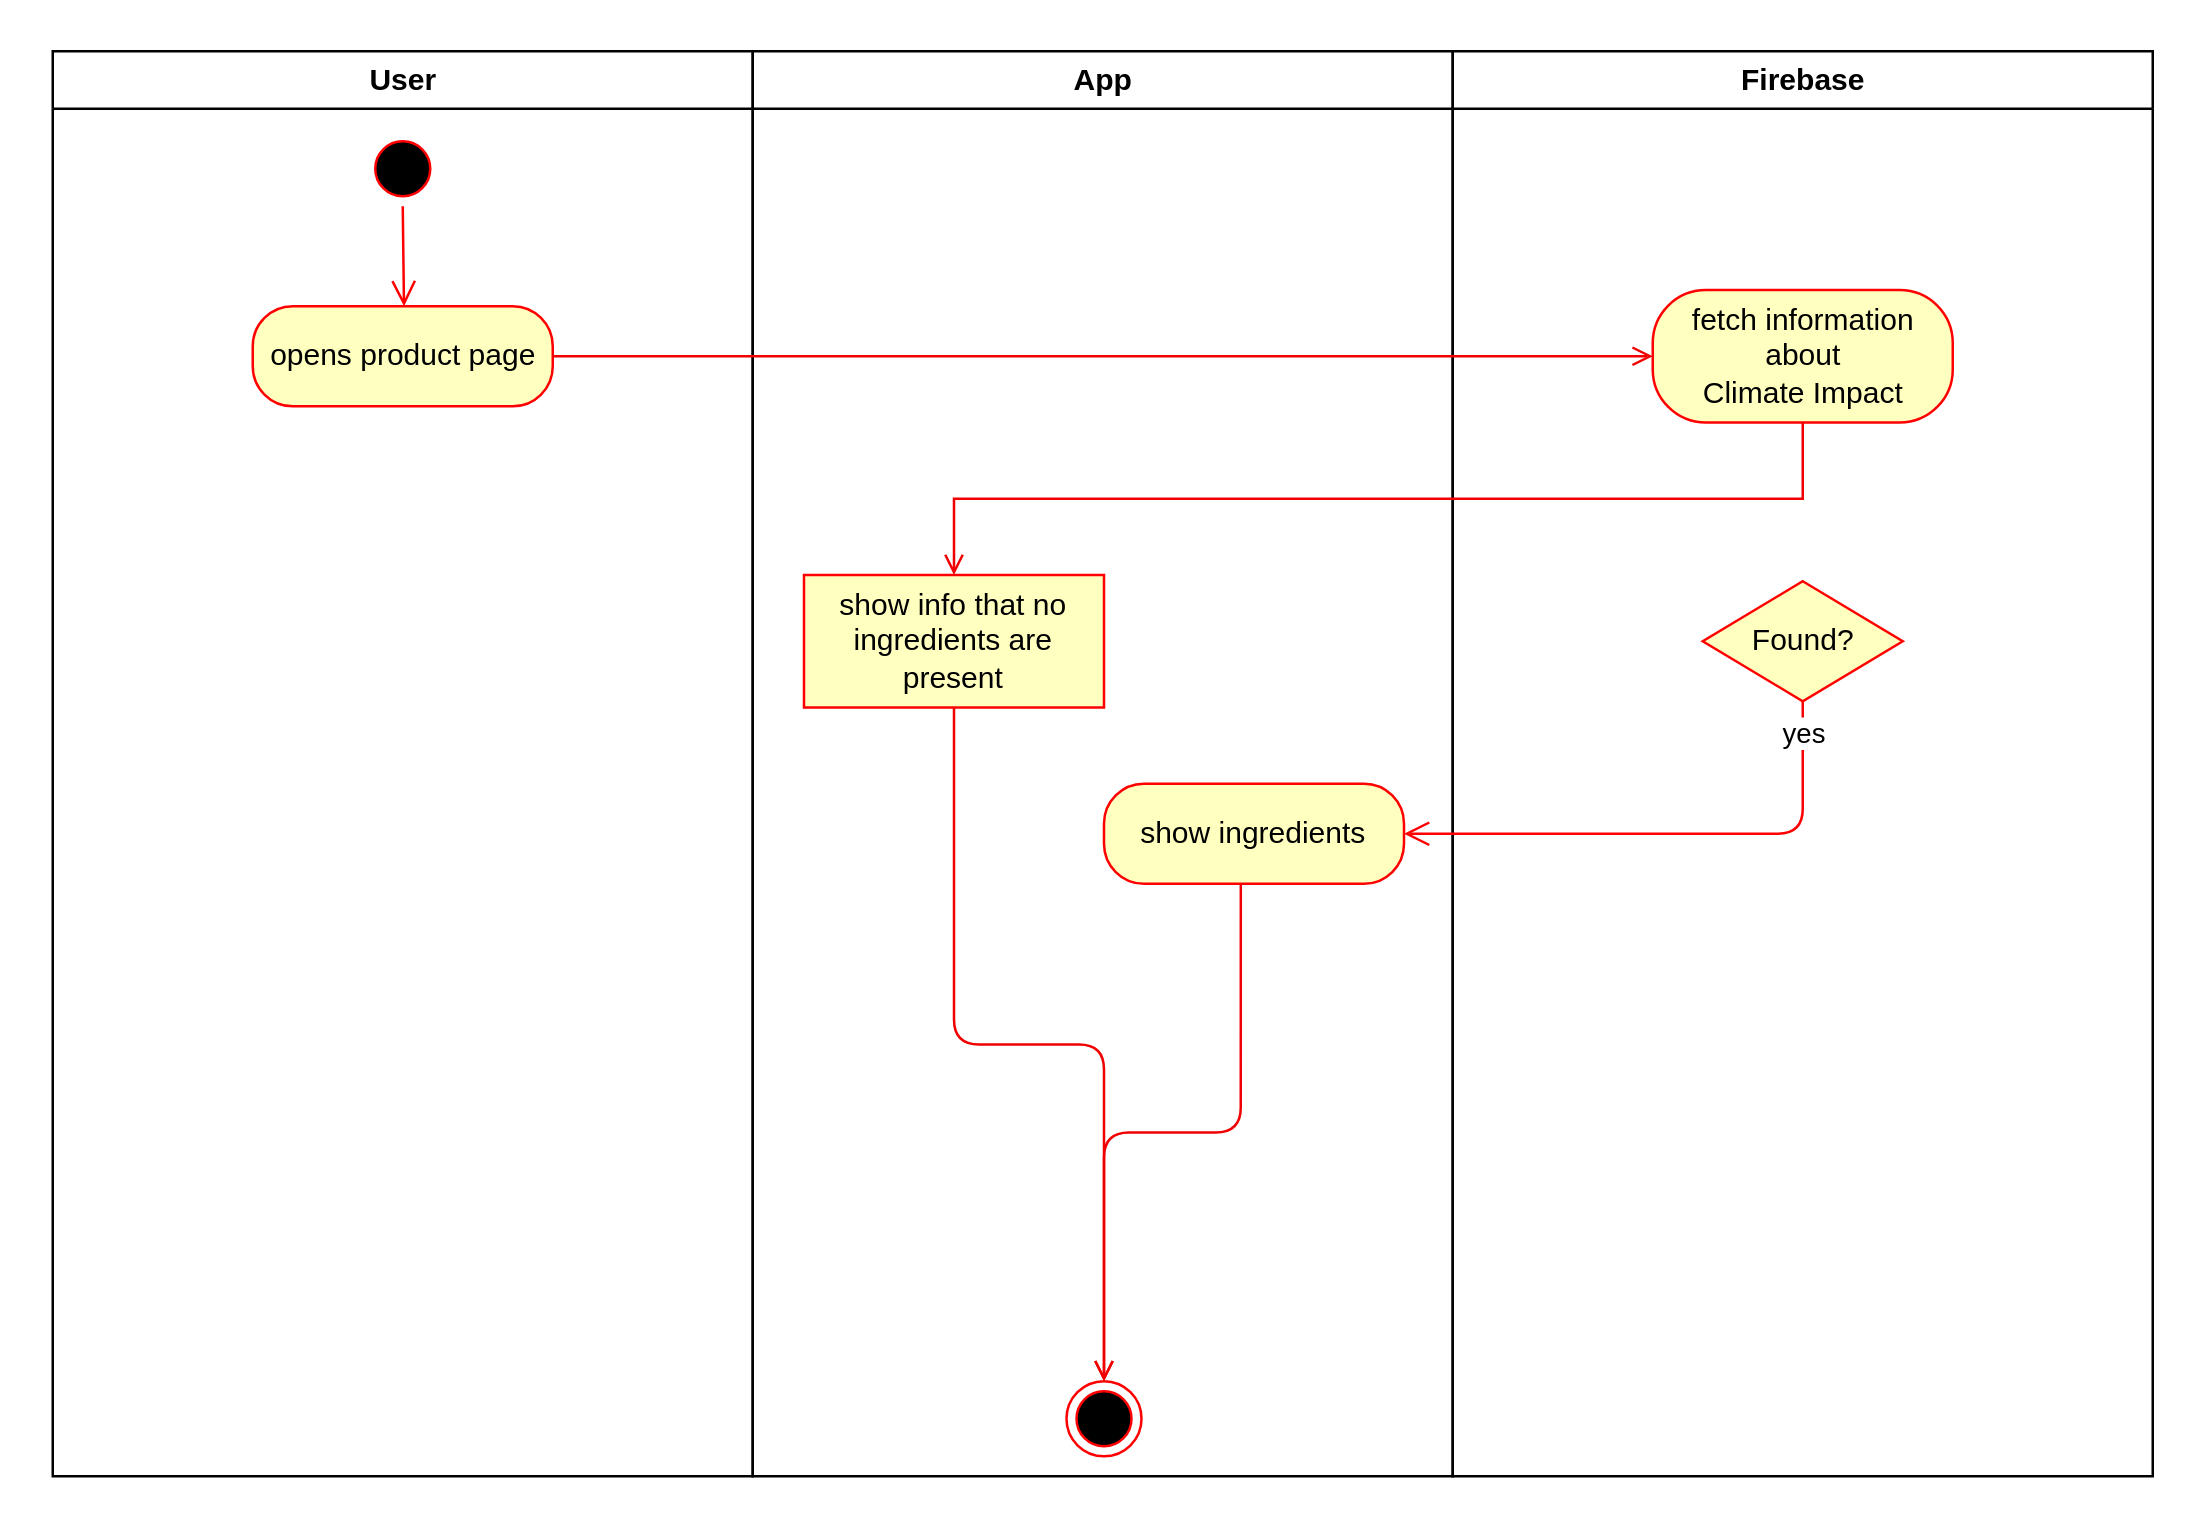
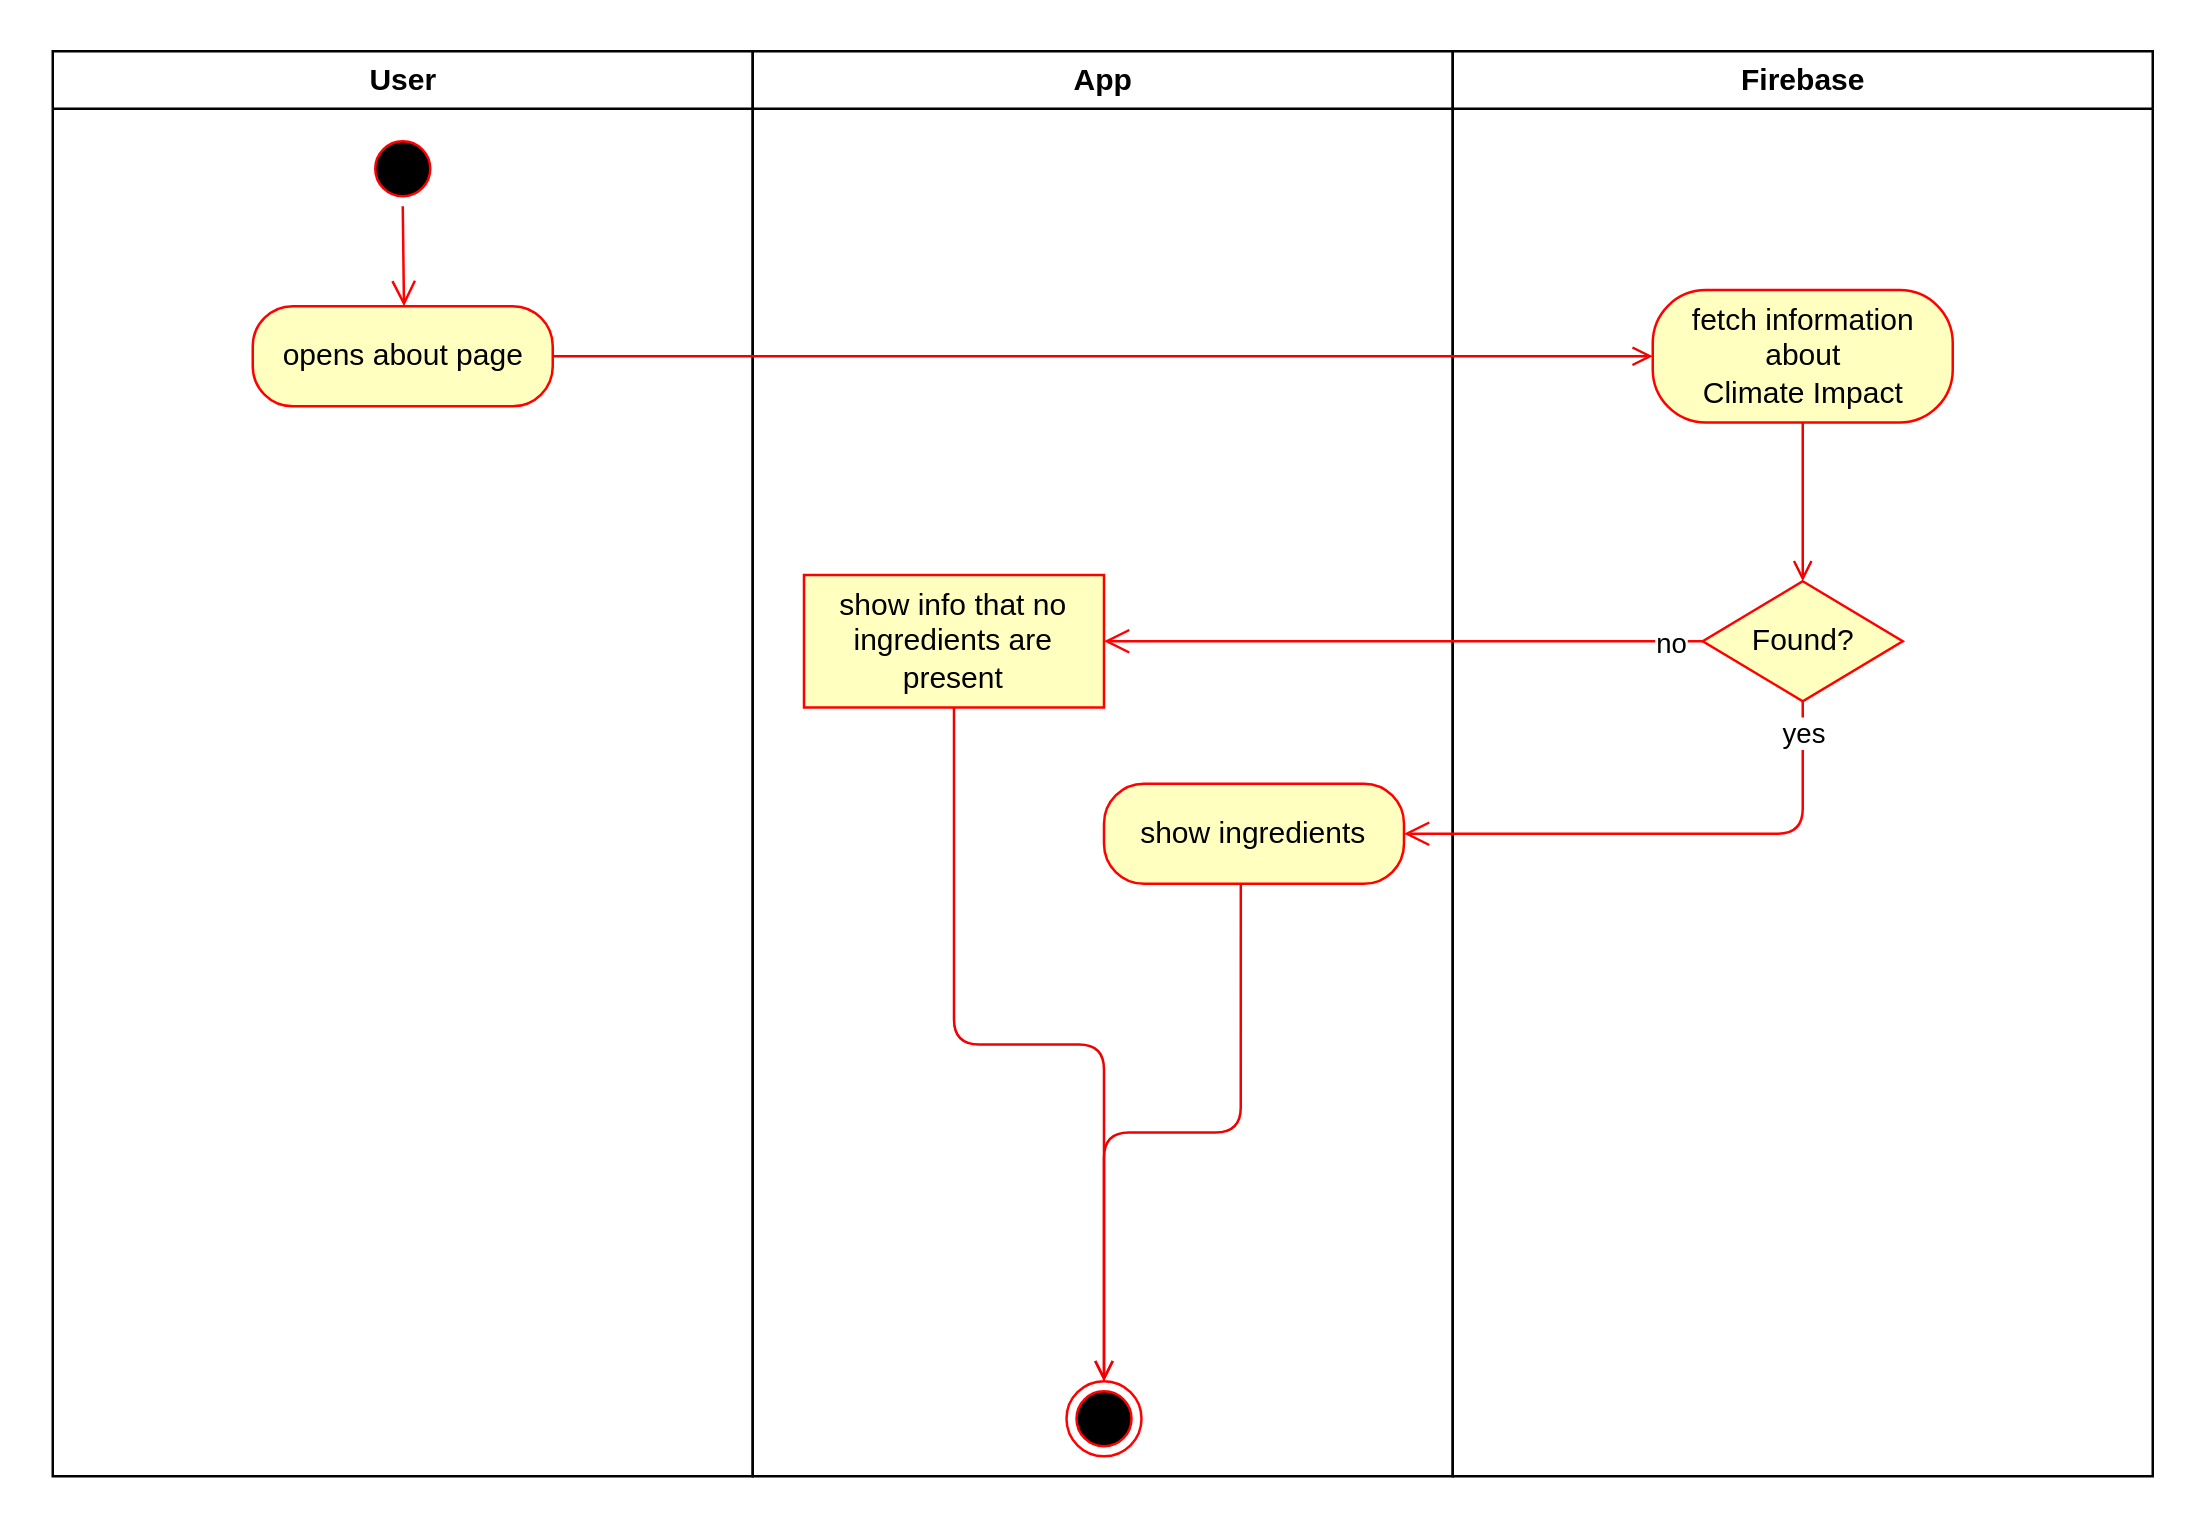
node "opens product page": label "opens product page" -> "opens about page"
edge "fetch information about Climate Impact" -> "show info that no ingredients are present": now "fetch information about Climate Impact" -> "Found?"
edge "Found?" -> "show info that no ingredients are present": added, label "no"
